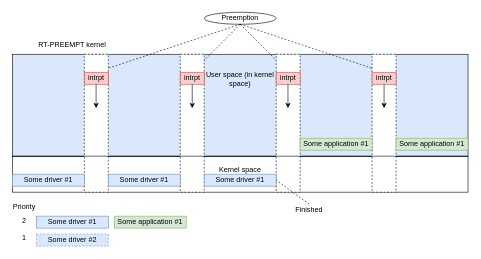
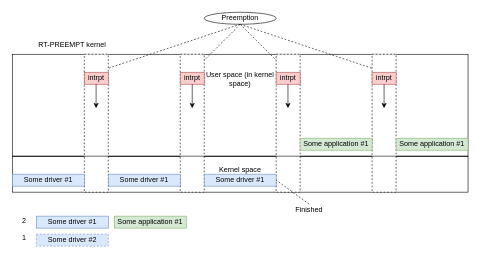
node "User space (in kernel space)": fillcolor #dae8fc -> #ffffff
node "Priority": removed
